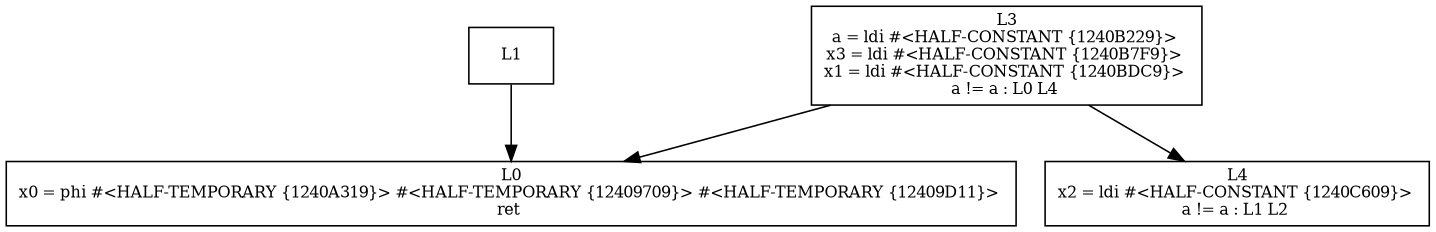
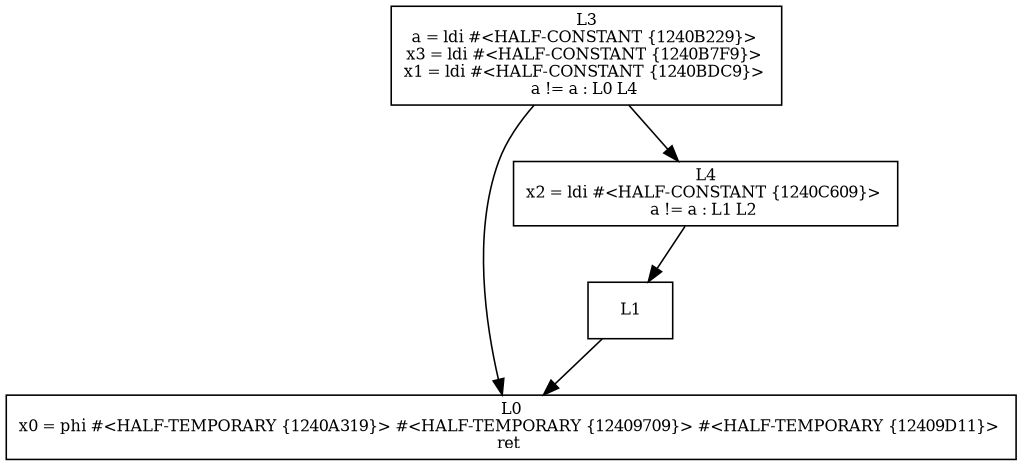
edge "L4 x2 = ldi #<HALF-CONSTANT {1240C609}> a != a : L1 L2" -> "L1": added
